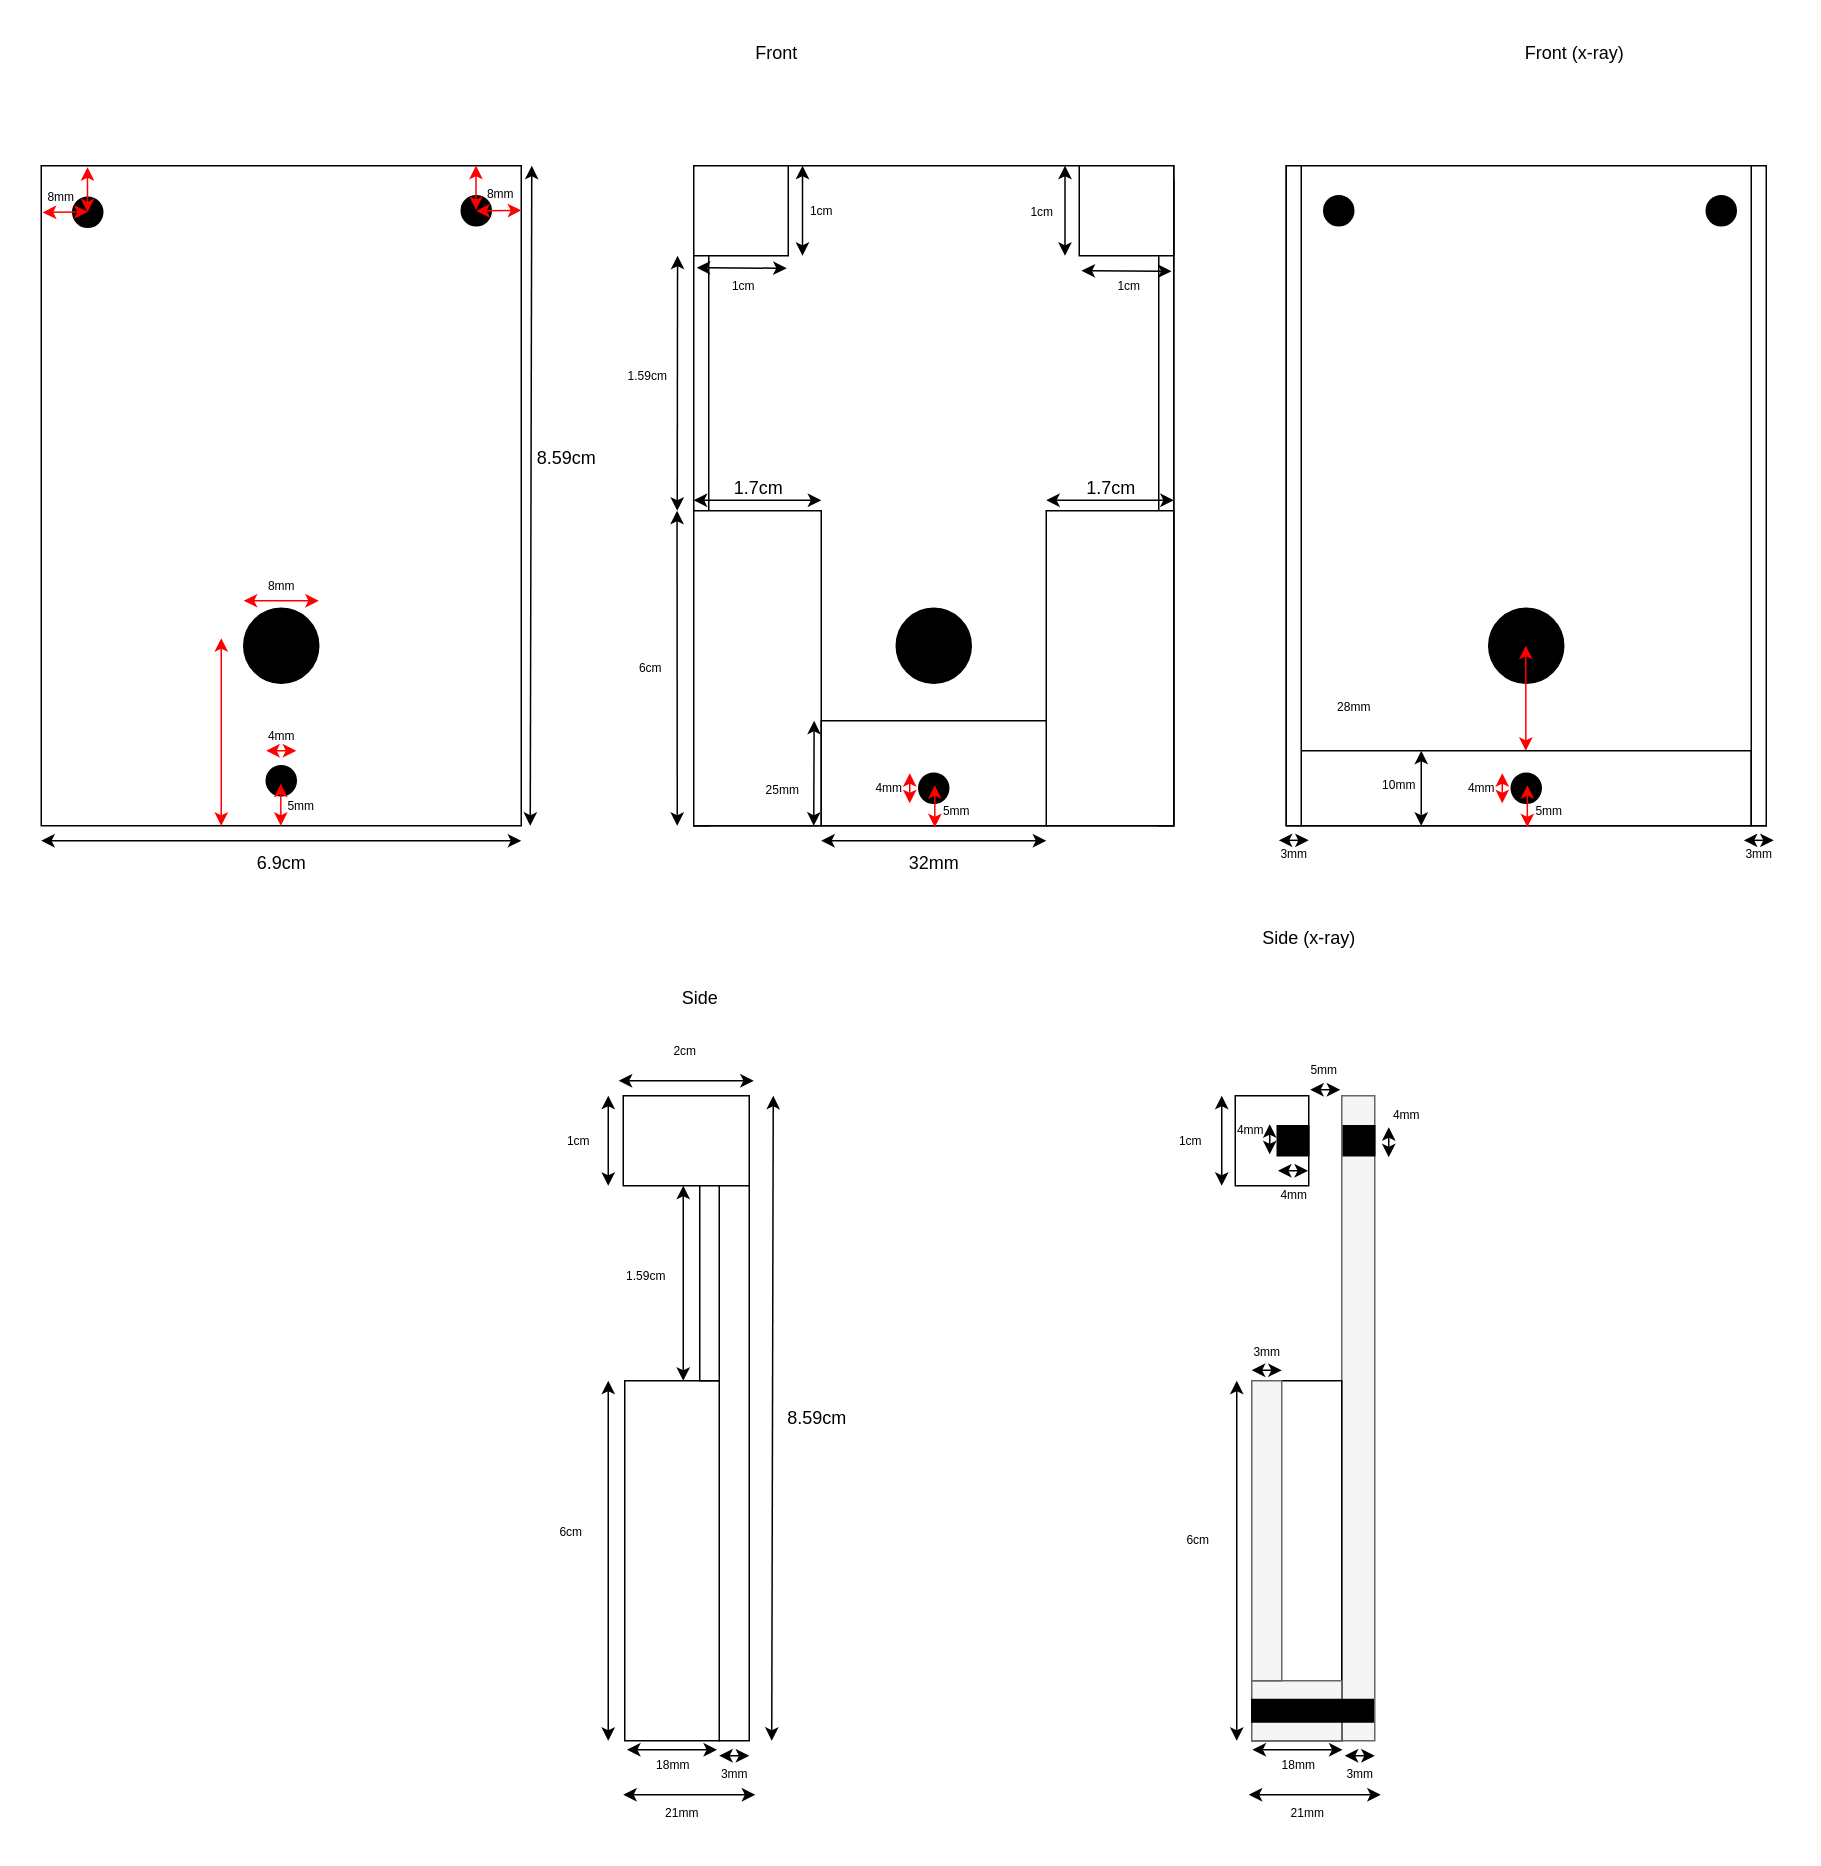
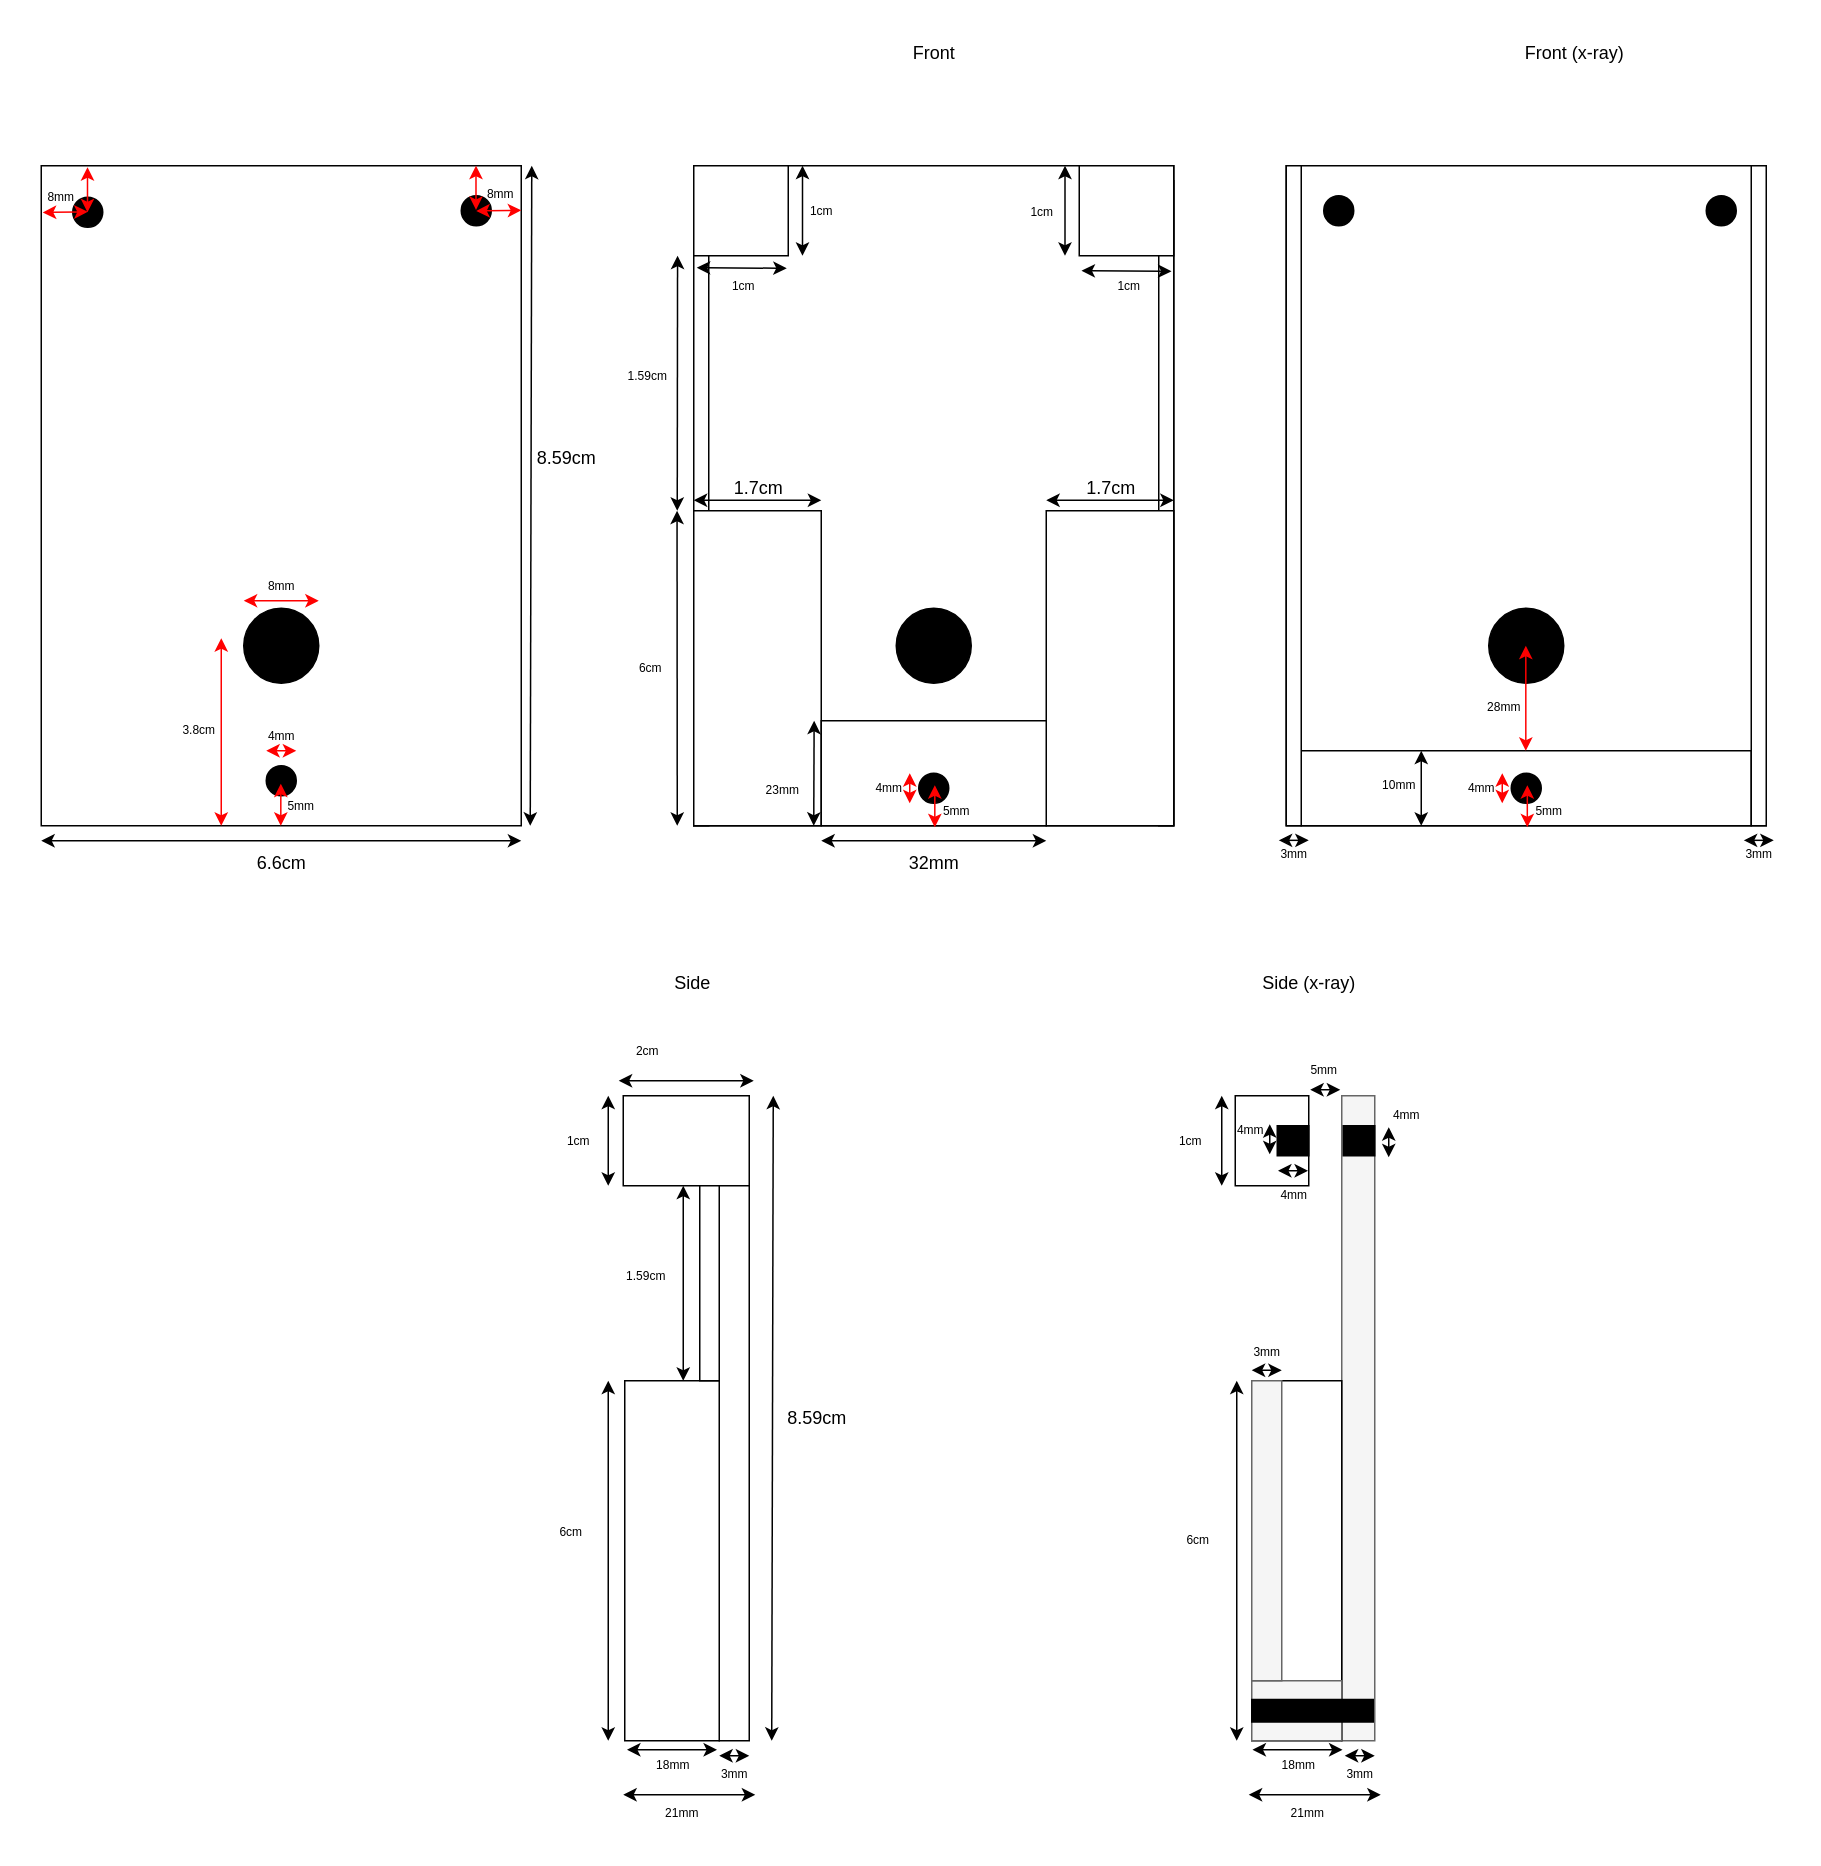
node "Front": moved (776, 53) -> (934, 53)
node "28mm": moved (1354, 706) -> (1504, 706)
node "3.8cm": added
node "25mm": label "25mm" -> "23mm"
node "6.9cm": label "6.9cm" -> "6.6cm"
node "Side (x-ray)": moved (1309, 938) -> (1309, 983)
node "Side": moved (700, 998) -> (692, 983)
node "2cm": moved (685, 1051) -> (647, 1051)
